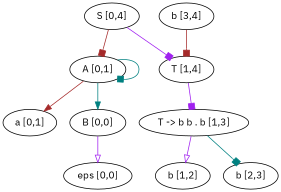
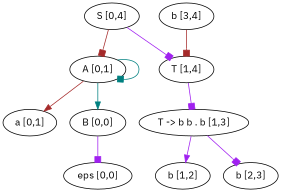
edge "B [0,0]" -> "eps [0,0]": arrowhead onormal -> box
edge "T -> b b . b [1,3]" -> "b [1,2]": arrowhead onormal -> normal
edge "T -> b b . b [1,3]" -> "b [2,3]": color teal -> purple
